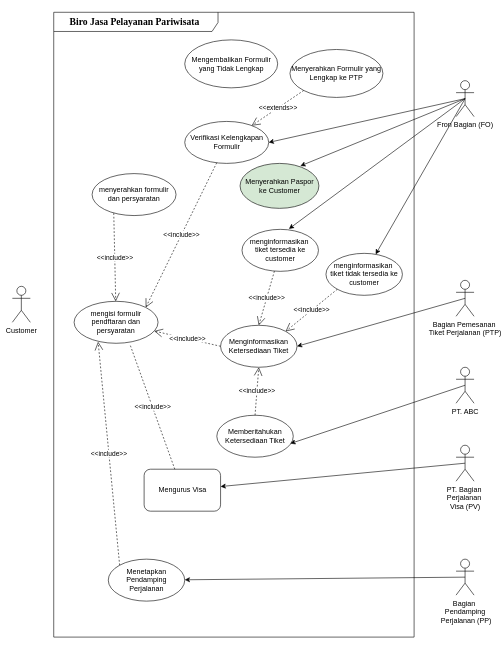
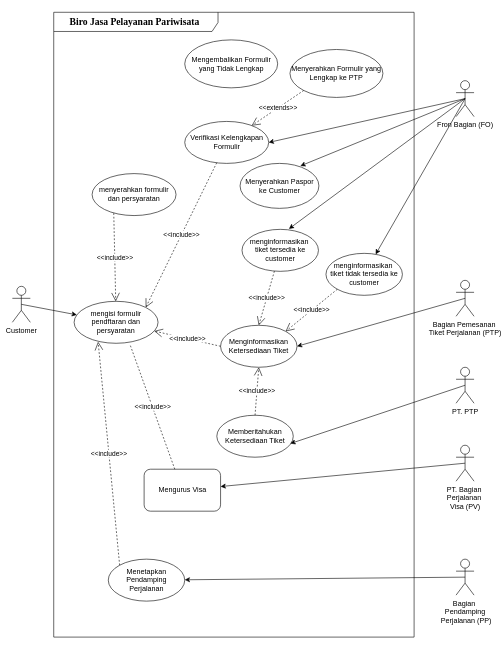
node "Menyerahkan Paspor ke Customer": fillcolor #d5e8d4 -> #ffffff
edge "Customer" -> "mengisi formulir pendftaran dan persyaratan": added
node "PT. ABC": label "PT. ABC" -> "PT. PTP"
